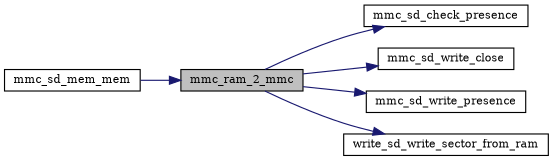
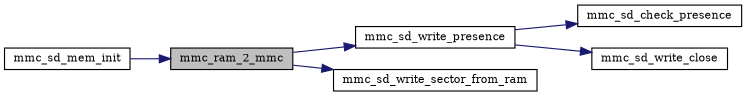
edge "mmc_ram_2_mmc" -> "mmc_sd_check_presence": now "mmc_sd_write_presence" -> "mmc_sd_check_presence"
edge "mmc_ram_2_mmc" -> "mmc_sd_write_close": now "mmc_sd_write_presence" -> "mmc_sd_write_close"
node "mmc_sd_mem_mem": label "mmc_sd_mem_mem" -> "mmc_sd_mem_init"
node "write_sd_write_sector_from_ram": label "write_sd_write_sector_from_ram" -> "mmc_sd_write_sector_from_ram"
